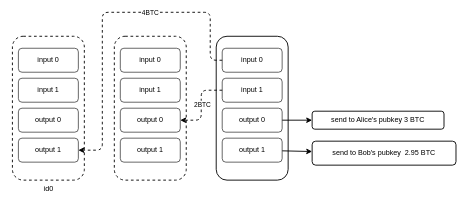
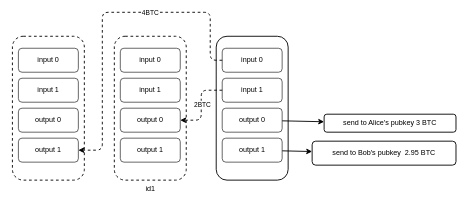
node "send to Alice's pubkey 3 BTC": moved (378, 120) -> (390, 123)
node "id0": removed
node "id1": added
